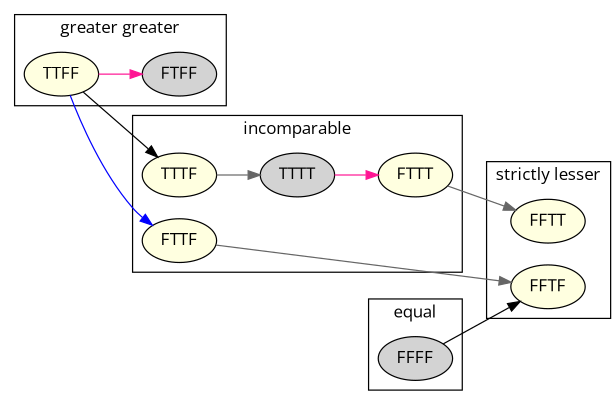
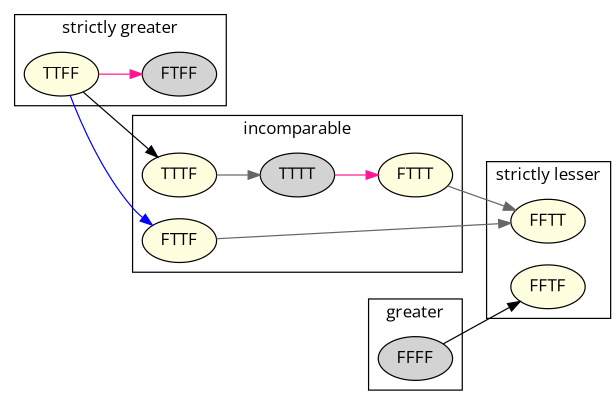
cluster "greater greater": label "greater greater" -> "strictly greater"
edge "FTTF" -> "FFTF": now "FTTF" -> "FFTT"
cluster "equal": label "equal" -> "greater"
